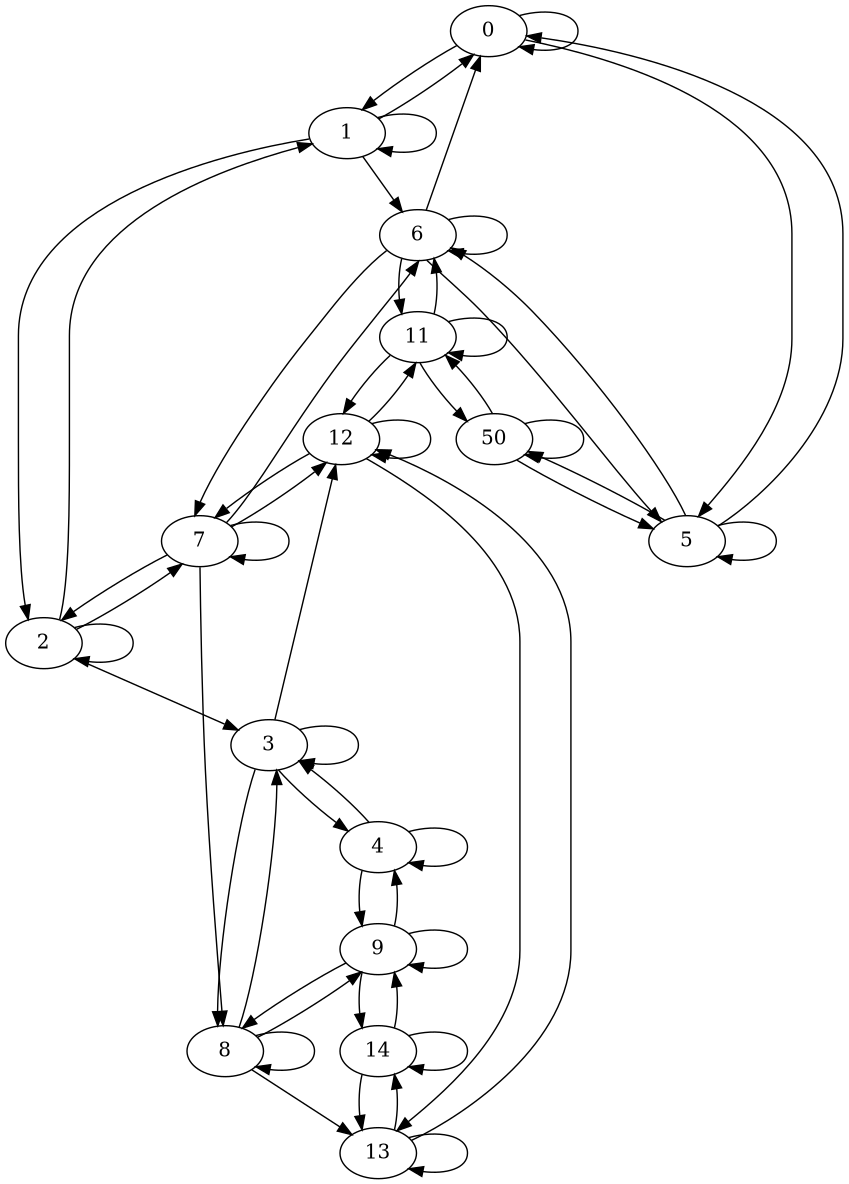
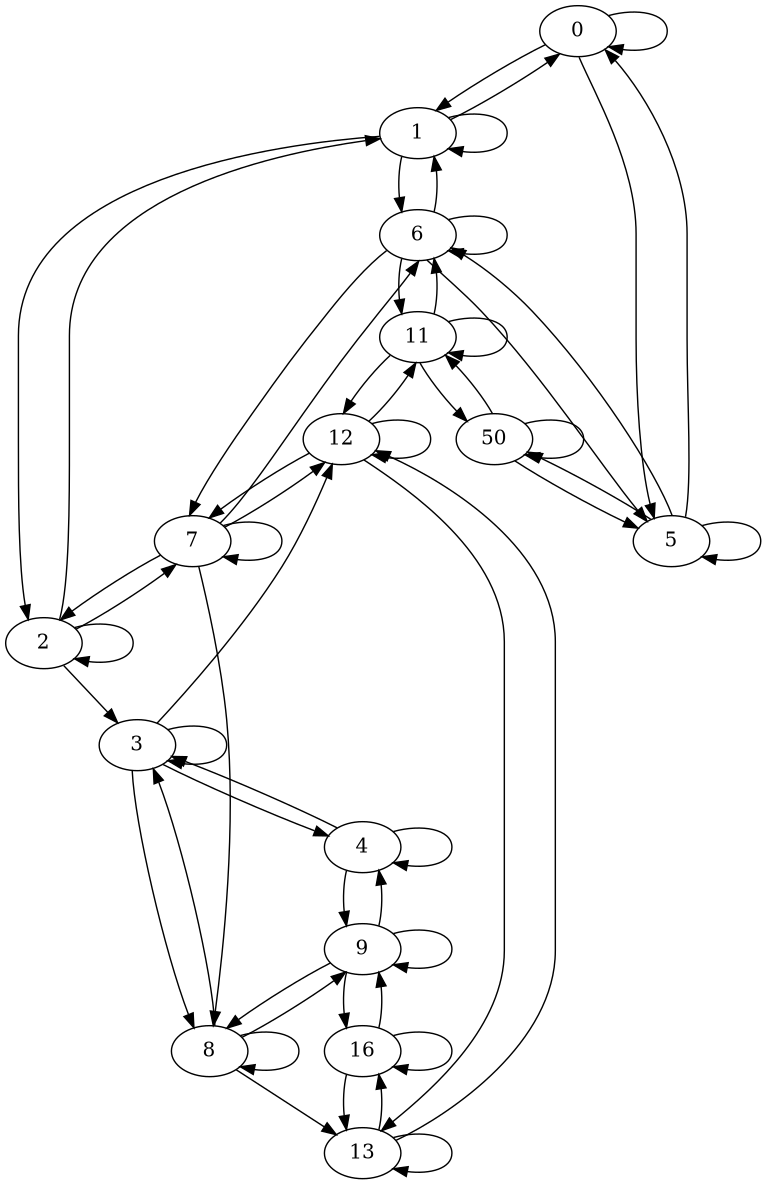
edge "6" -> "0": now "6" -> "1"
node "14": label "14" -> "16"
